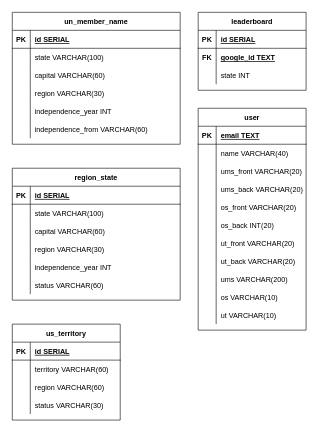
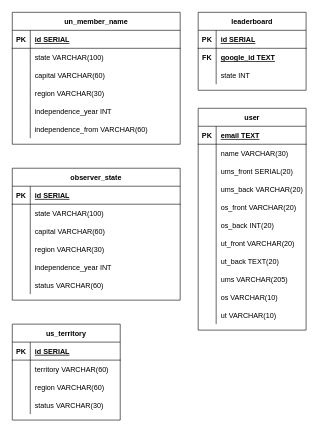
node "name VARCHAR(40)": label "name VARCHAR(40)" -> "name VARCHAR(30)"
node "ums_front VARCHAR(20)": label "ums_front VARCHAR(20)" -> "ums_front SERIAL(20)"
node "region_state": label "region_state" -> "observer_state"
node "ut_back VARCHAR(20)": label "ut_back VARCHAR(20)" -> "ut_back TEXT(20)"
node "ums VARCHAR(200)": label "ums VARCHAR(200)" -> "ums VARCHAR(205)"
